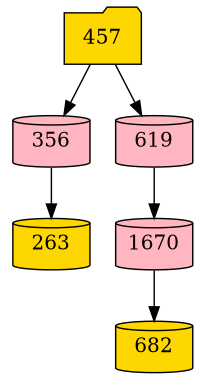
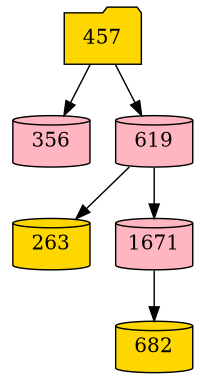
edge "356" -> "263": now "619" -> "263"
node "1670": label "1670" -> "1671"
